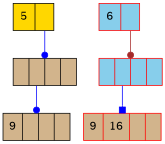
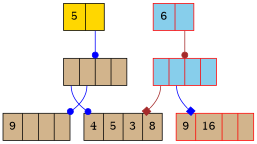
node "4": added
